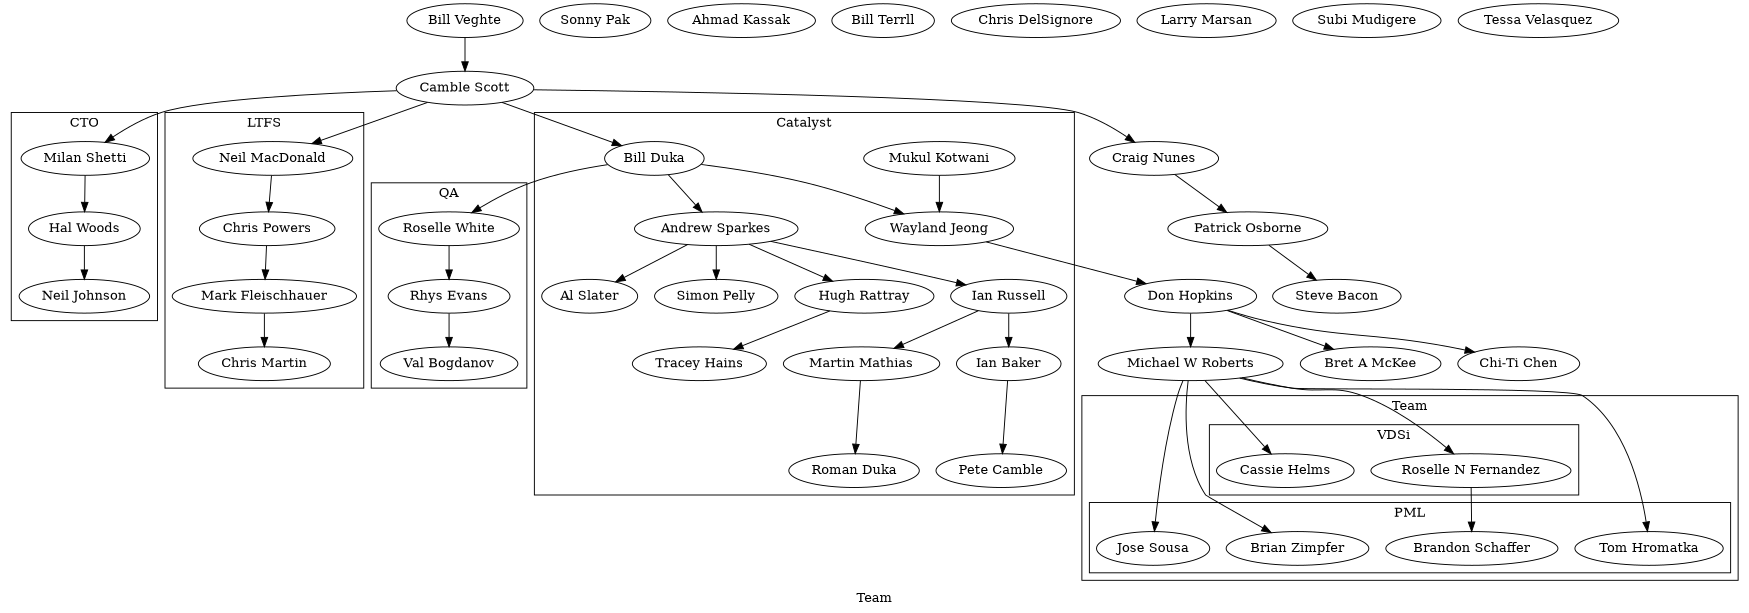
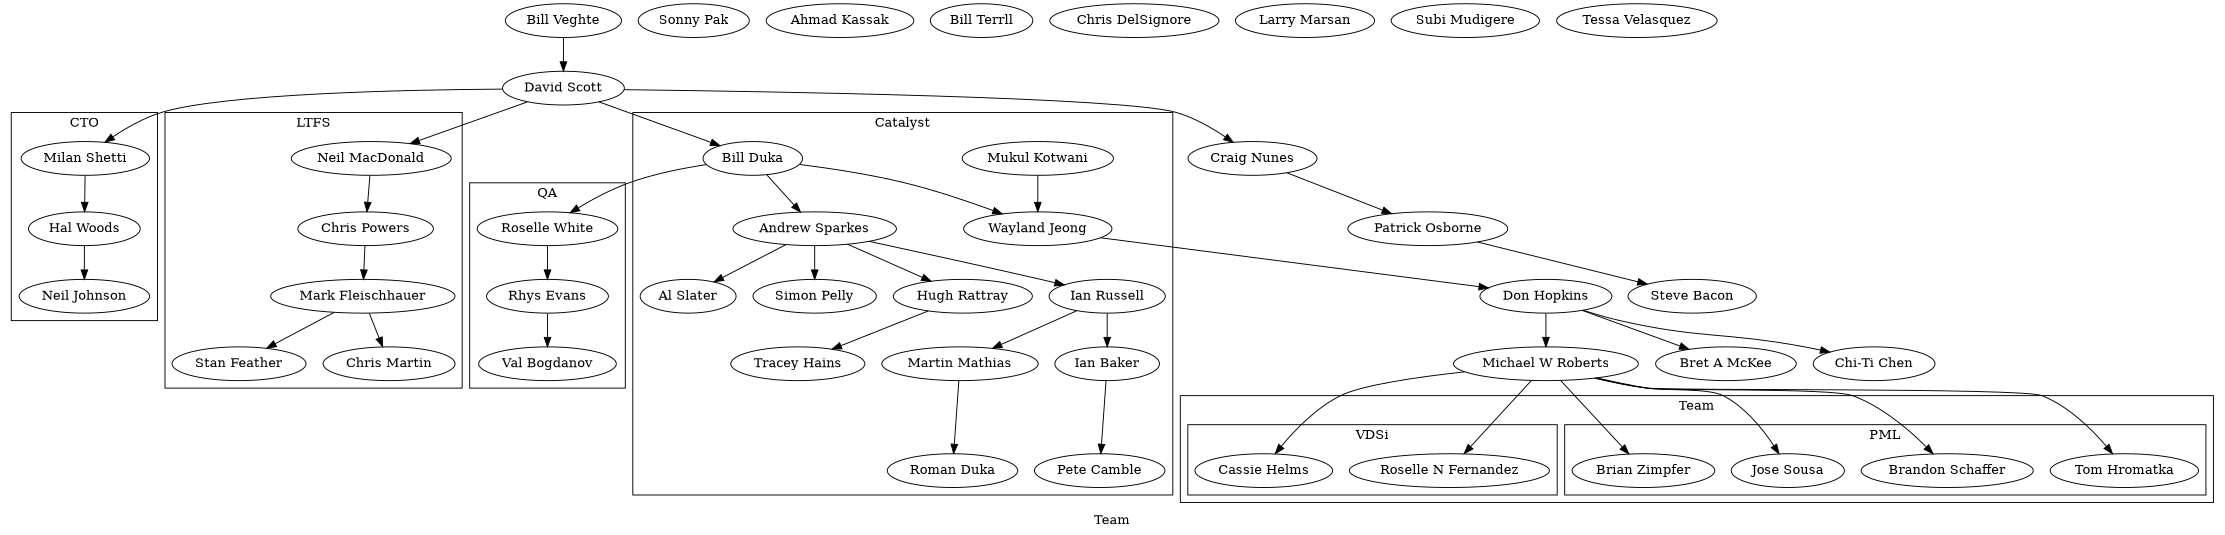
node "Camble Scott": label "Camble Scott" -> "David Scott"
node "Stan Feather": added
edge "Roselle N Fernandez" -> "Brandon Schaffer": now "Michael W Roberts" -> "Brandon Schaffer"
